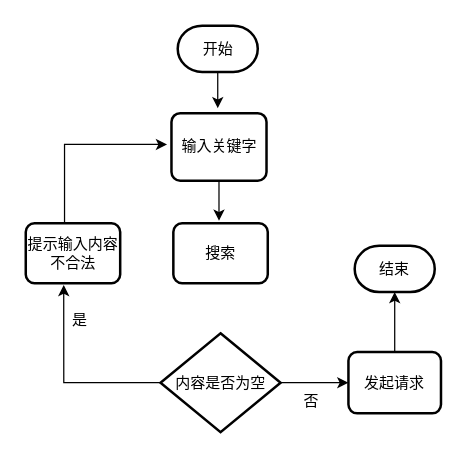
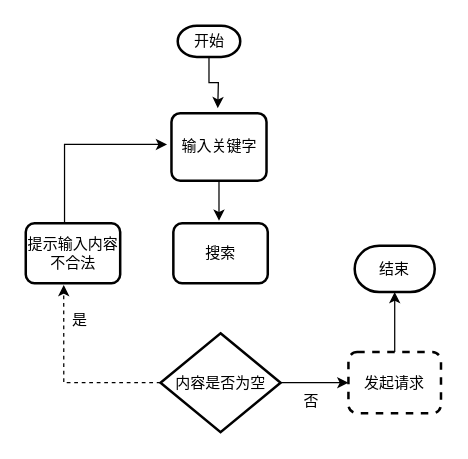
node "开始": size 80x46 -> 63x31
edge "内容是否为空" -> "提示输入内容不合法": style solid -> dashed
node "发起请求": style solid -> dashed
